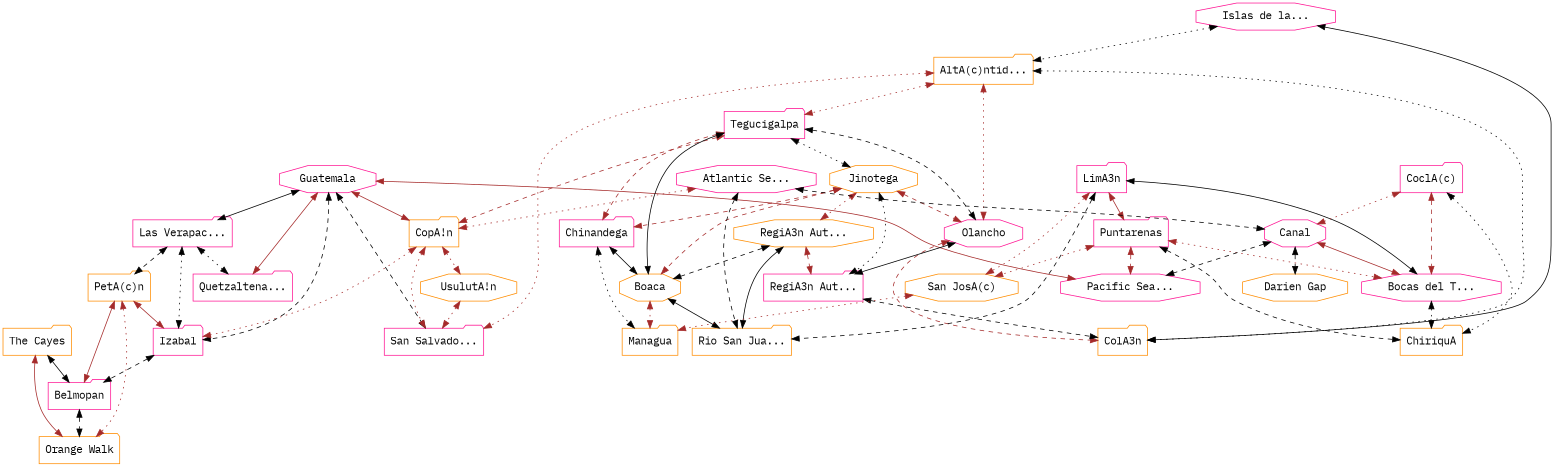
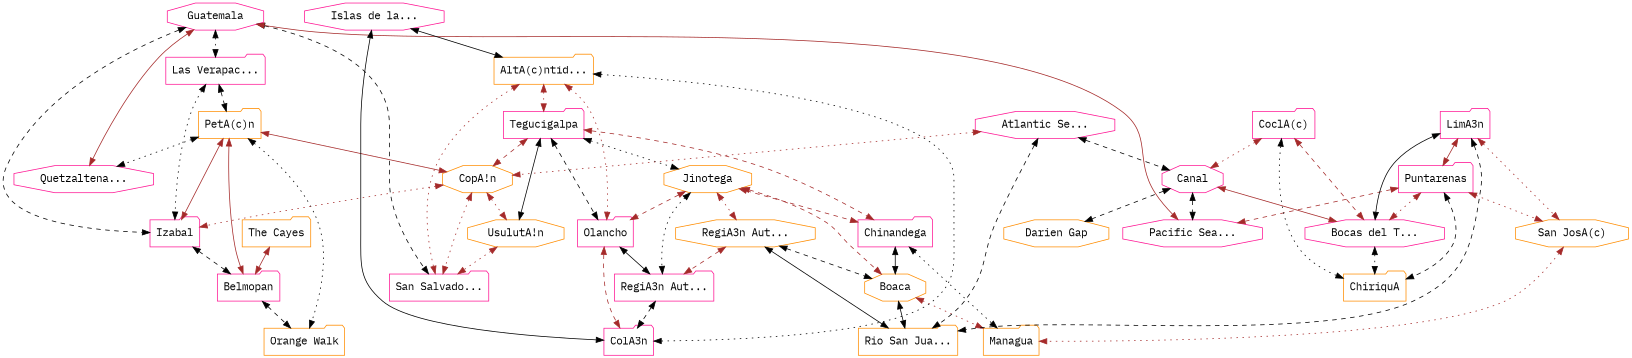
edge "Islas de la..." -- "AltA(c)ntid...": style dotted -> solid
edge "Tegucigalpa" -- "Boaca": now "Tegucigalpa" -- "UsulutA!n"
edge "Guatemala" -- "Las Verapac...": style solid -> dotted
edge "Guatemala" -- "CopA!n": now "PetA(c)n" -- "CopA!n"
node "CopA!n": shape folder -> octagon
node "Olancho": shape octagon -> folder
edge "Las Verapac..." -- "Quetzaltena...": now "PetA(c)n" -- "Quetzaltena..."
node "Quetzaltena...": shape folder -> octagon
node "ColA3n": color darkorange -> deeppink
edge "The Cayes" -- "Belmopan": color black -> brown
edge "PetA(c)n" -- "Orange Walk": color brown -> black
edge "The Cayes" -- "Orange Walk": removed
